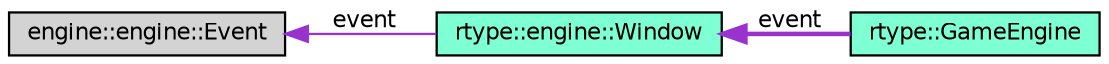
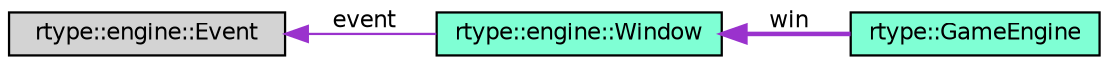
edge "rtype::GameEngine" -> "rtype::engine::Window": label " event" -> " win"
node "engine::engine::Event": label "engine::engine::Event" -> "rtype::engine::Event"
